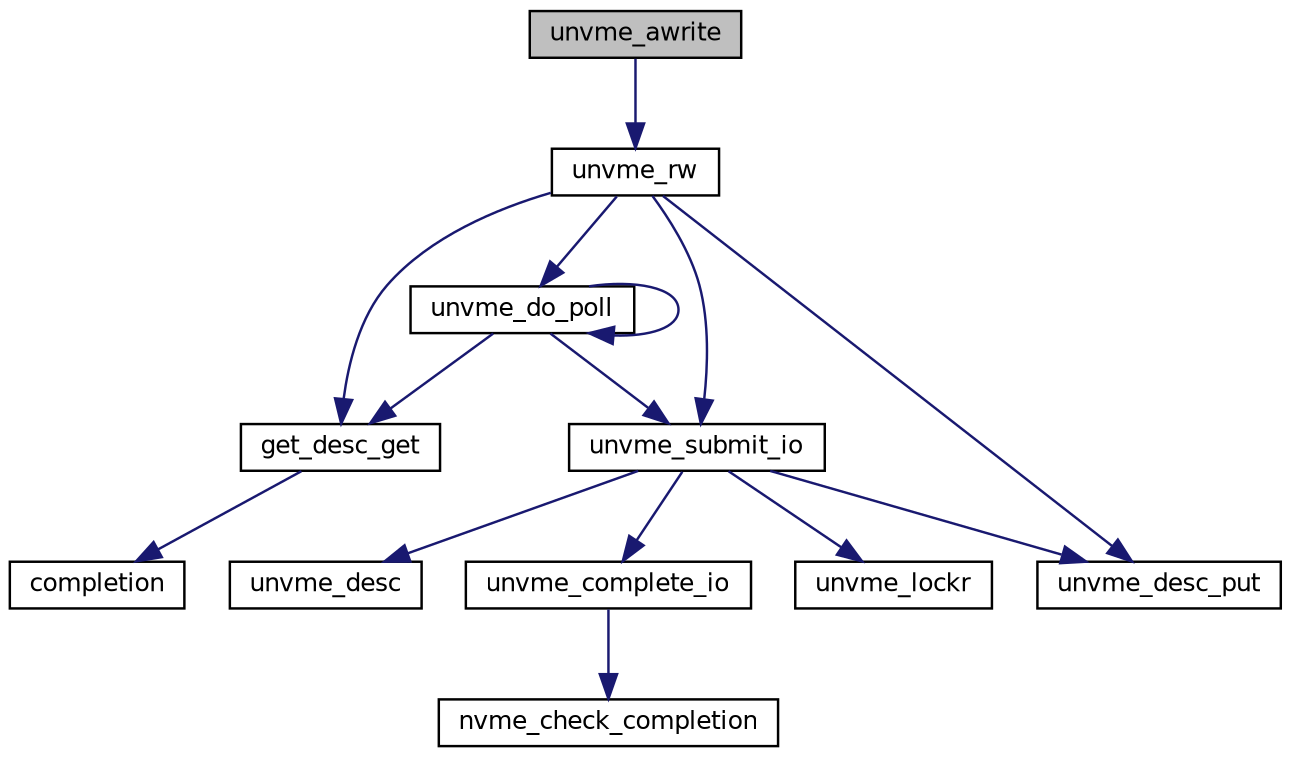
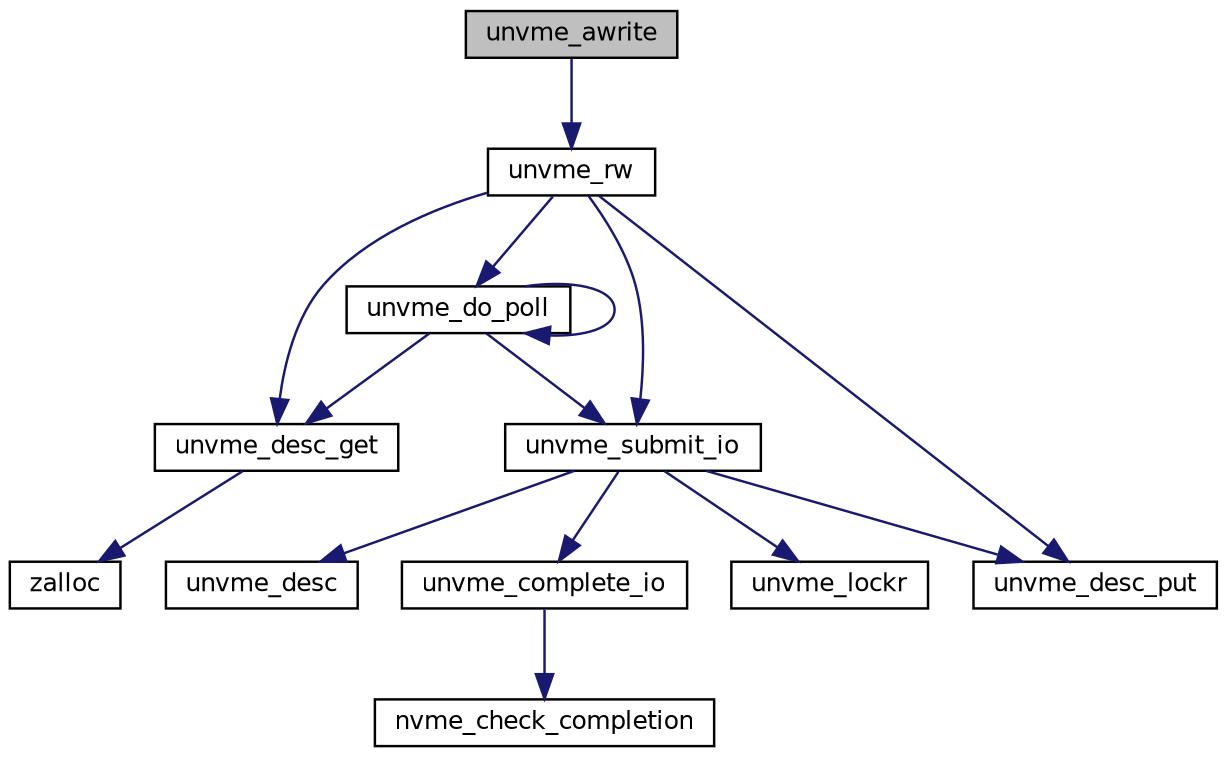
node "get_desc_get": label "get_desc_get" -> "unvme_desc_get"
node "completion": label "completion" -> "zalloc"
